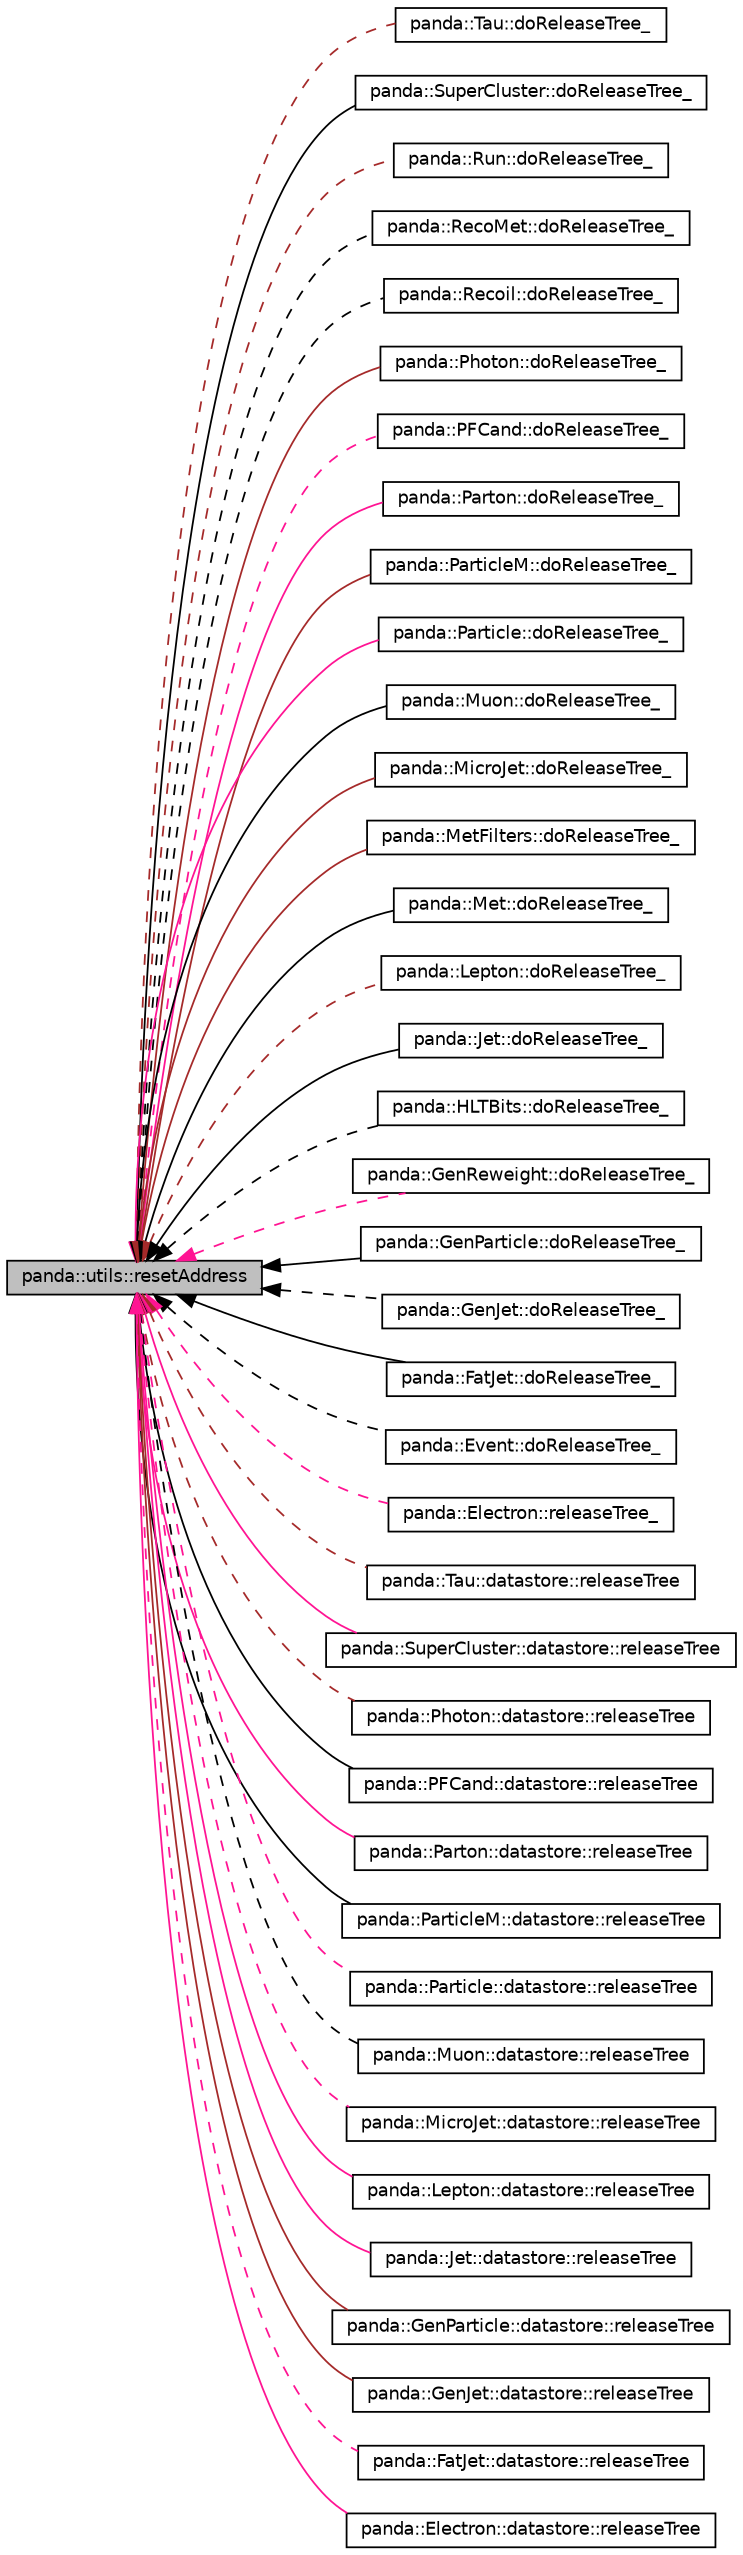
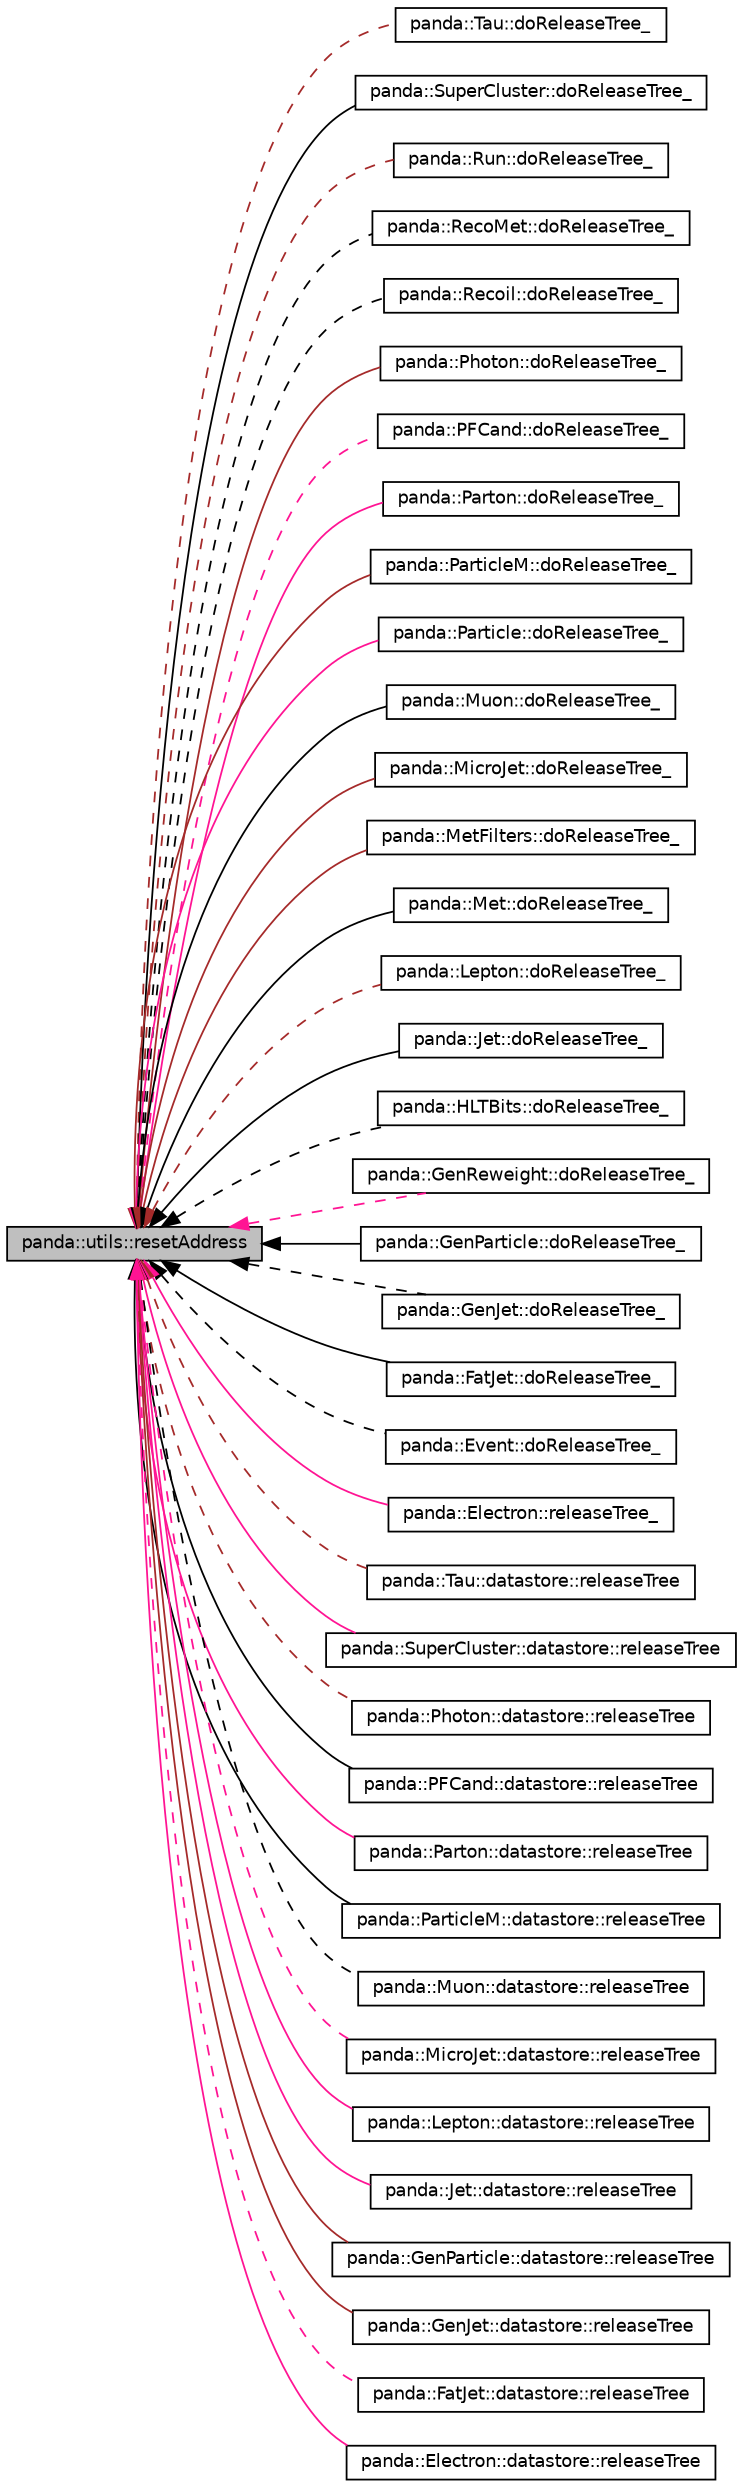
edge "panda::Electron::releaseTree_" -> "panda::utils::resetAddress": style dashed -> solid
node "panda::Particle::datastore::releaseTree": removed
